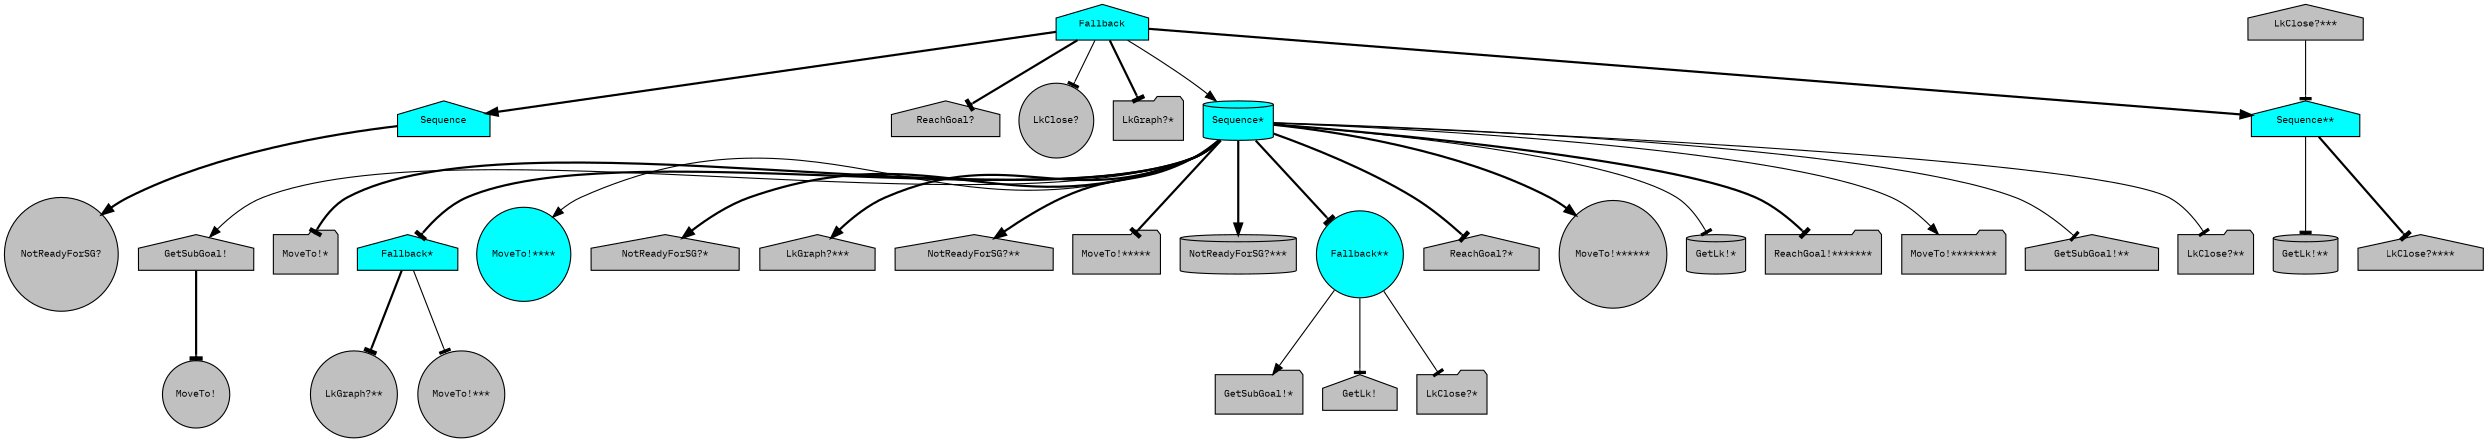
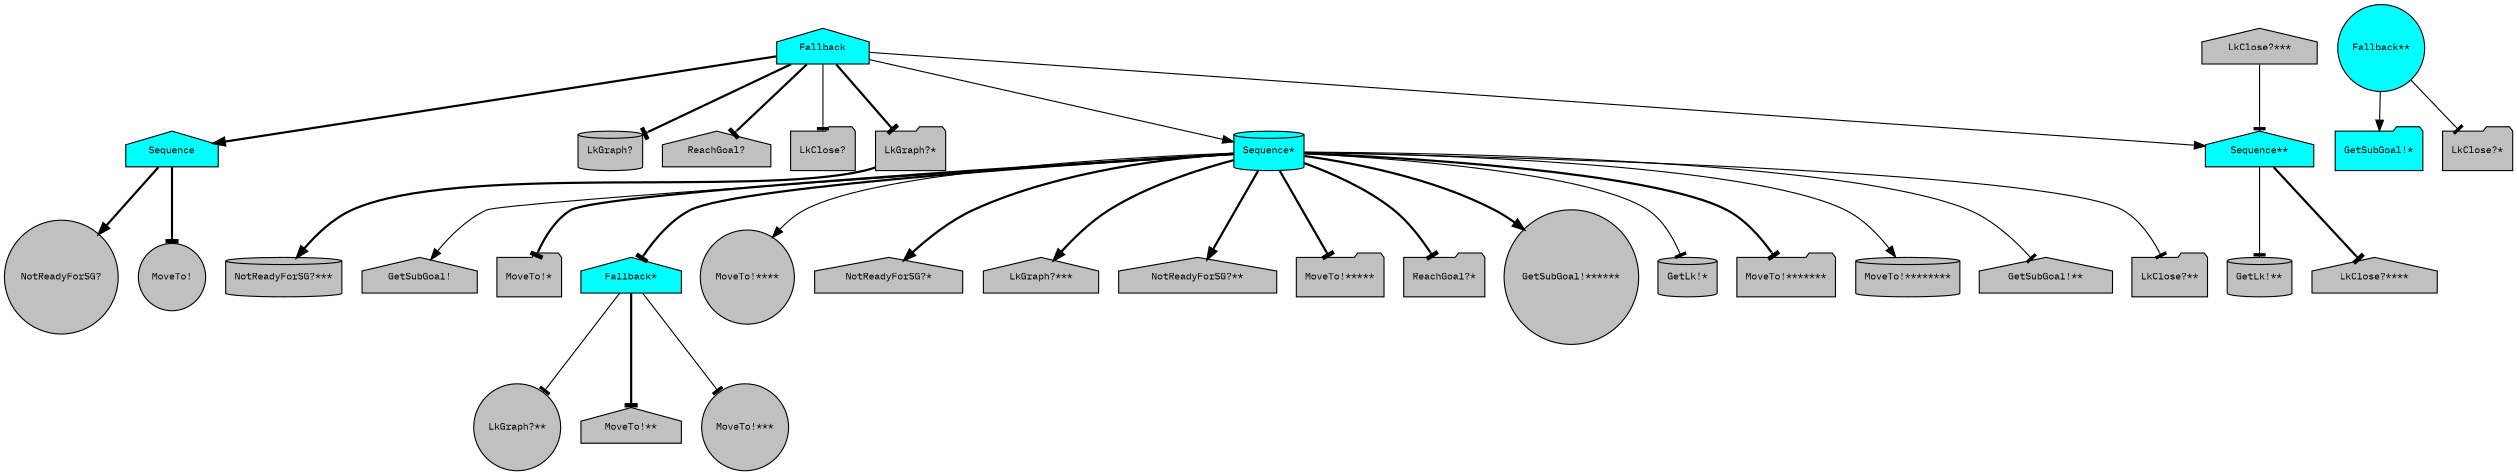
edge "Fallback" -> "Sequence**": style bold -> solid
node "LkClose?": shape circle -> folder
node "LkGraph?": added
edge "Sequence*" -> "Fallback**": removed
edge "Sequence*" -> "NotReadyForSG?***": now "LkGraph?*" -> "NotReadyForSG?***"
node "MoveTo!****": fillcolor cyan -> gray
node "ReachGoal?*": shape house -> folder
node "MoveTo!******": label "MoveTo!******" -> "GetSubGoal!******"
node "ReachGoal!*******": label "ReachGoal!*******" -> "MoveTo!*******"
node "MoveTo!********": shape folder -> cylinder
edge "Fallback*" -> "LkGraph?**": style bold -> solid
edge "GetSubGoal!" -> "MoveTo!": now "Sequence" -> "MoveTo!"
node "GetSubGoal!*": fillcolor gray -> cyan
node "GetLk!": removed
node "MoveTo!**": added
